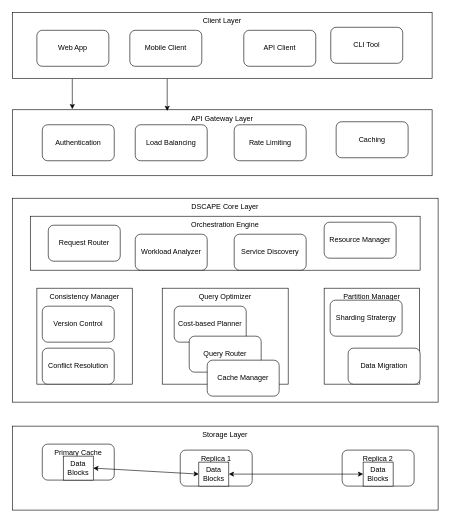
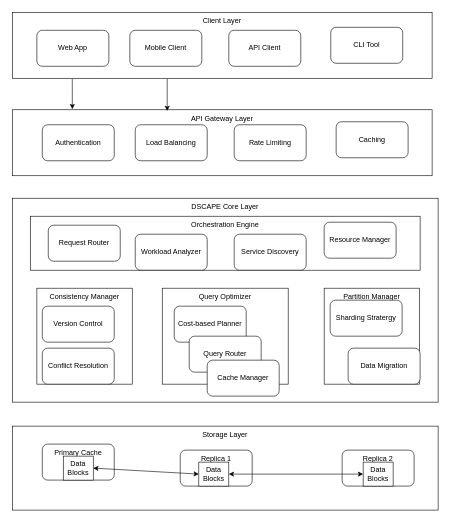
node "API Client": moved (280, 48) -> (265, 48)
